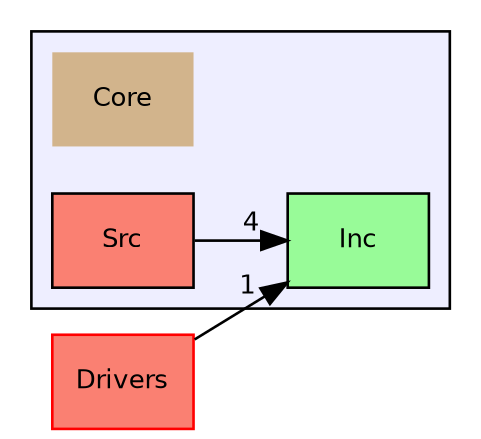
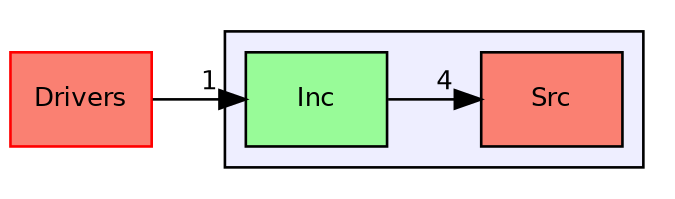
node "Core": removed
edge "Src" -> "Inc": reversed
